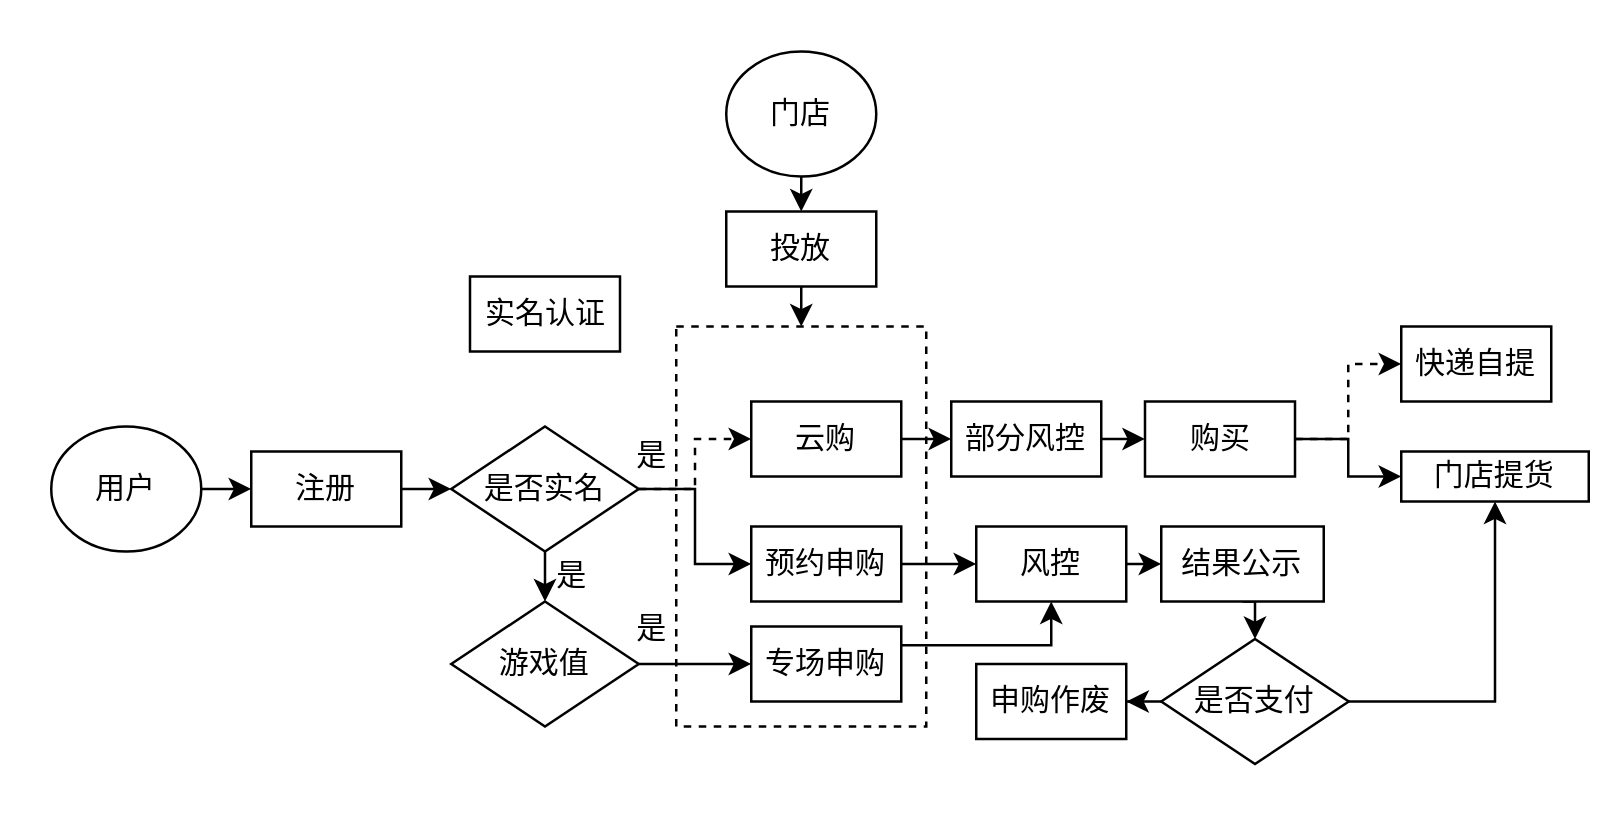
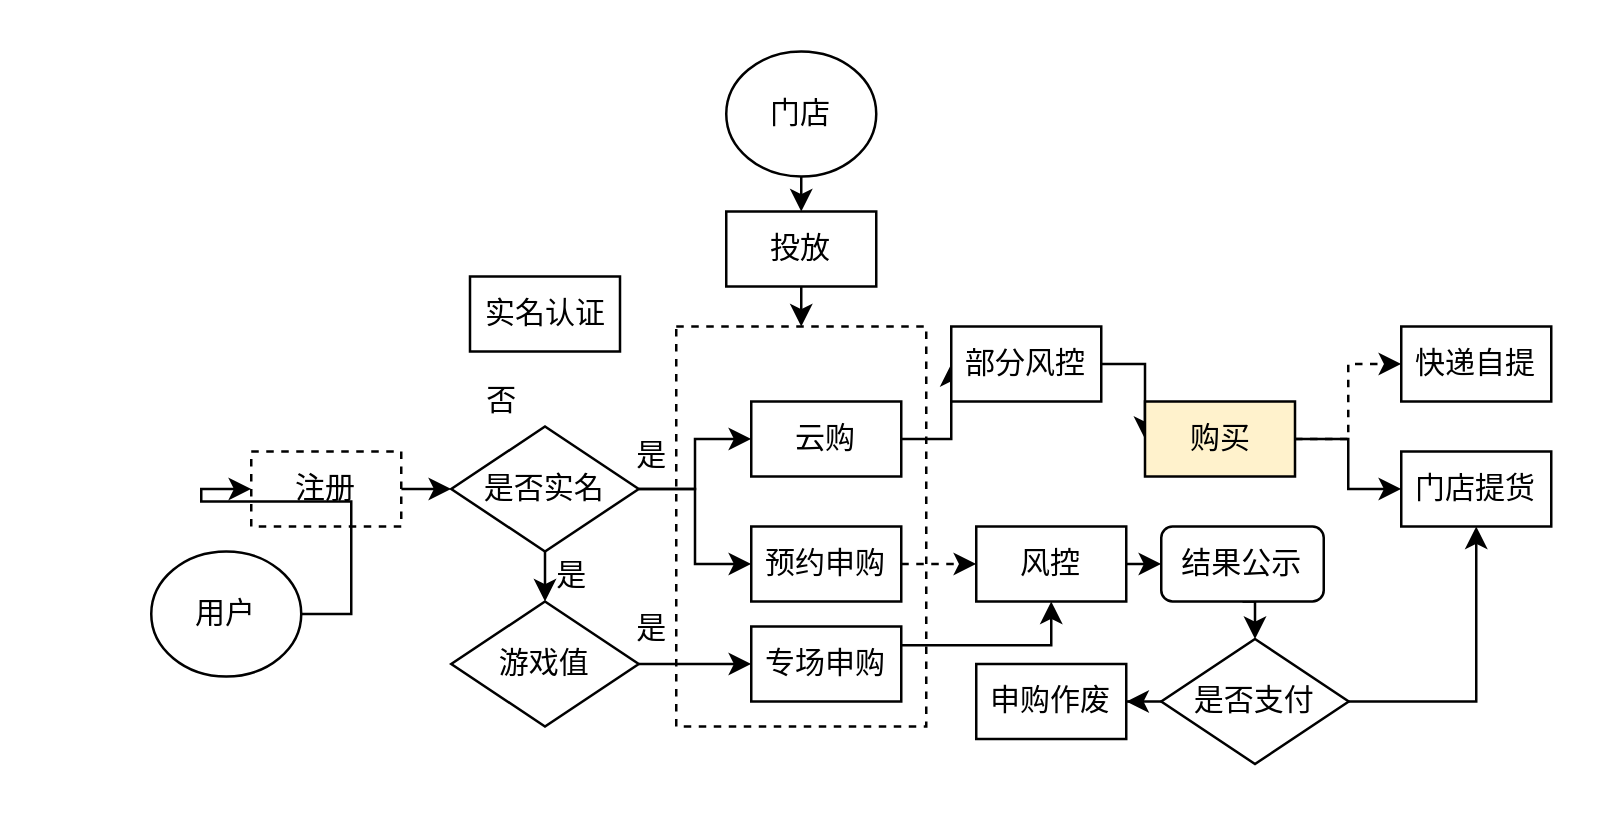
node "否": added
node "部分风控": moved (1026, 439) -> (1026, 364)
node "购买": fillcolor #ffffff -> #fff2cc
edge "是否实名" -> "云购": style dashed -> solid
node "门店提货": size 188x50 -> 150x75
node "用户": moved (126, 489) -> (226, 614)
node "注册": style solid -> dashed
edge "预约申购" -> "风控": style solid -> dashed
node "结果公示": shape rectangle -> rounded rectangle
